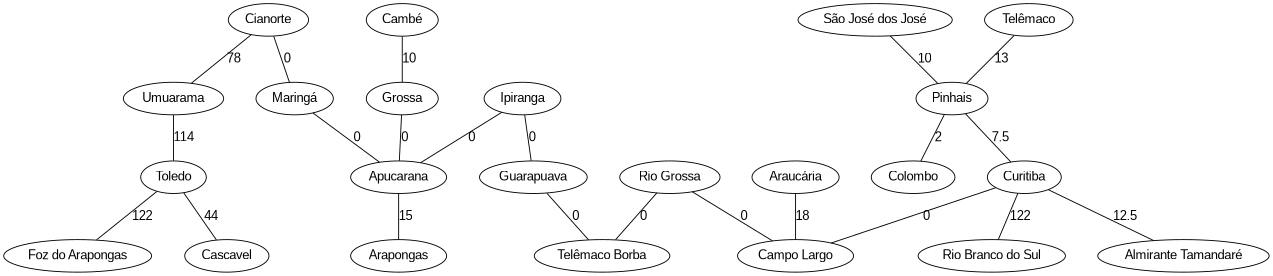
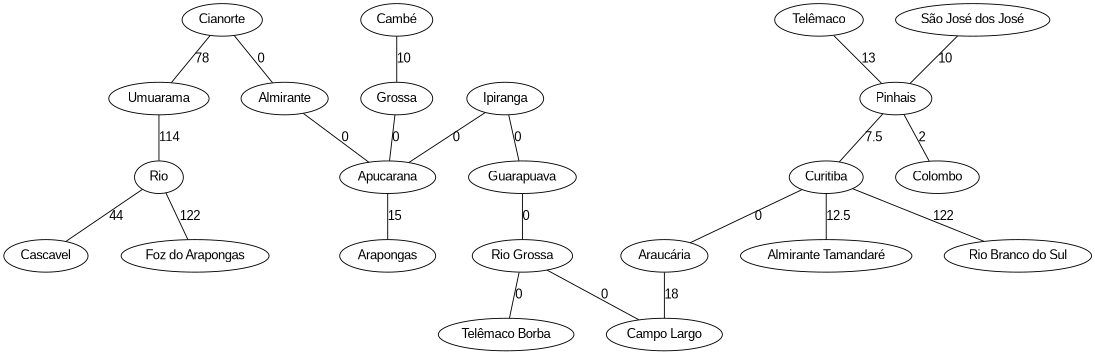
node "Maringá": label "Maringá" -> "Almirante"
node "Toledo": label "Toledo" -> "Rio"
edge "Curitiba" -- "Campo Largo": now "Curitiba" -- "Araucária"
edge "Guarapuava" -- "Telêmaco Borba": now "Guarapuava" -- "Rio Grossa"
